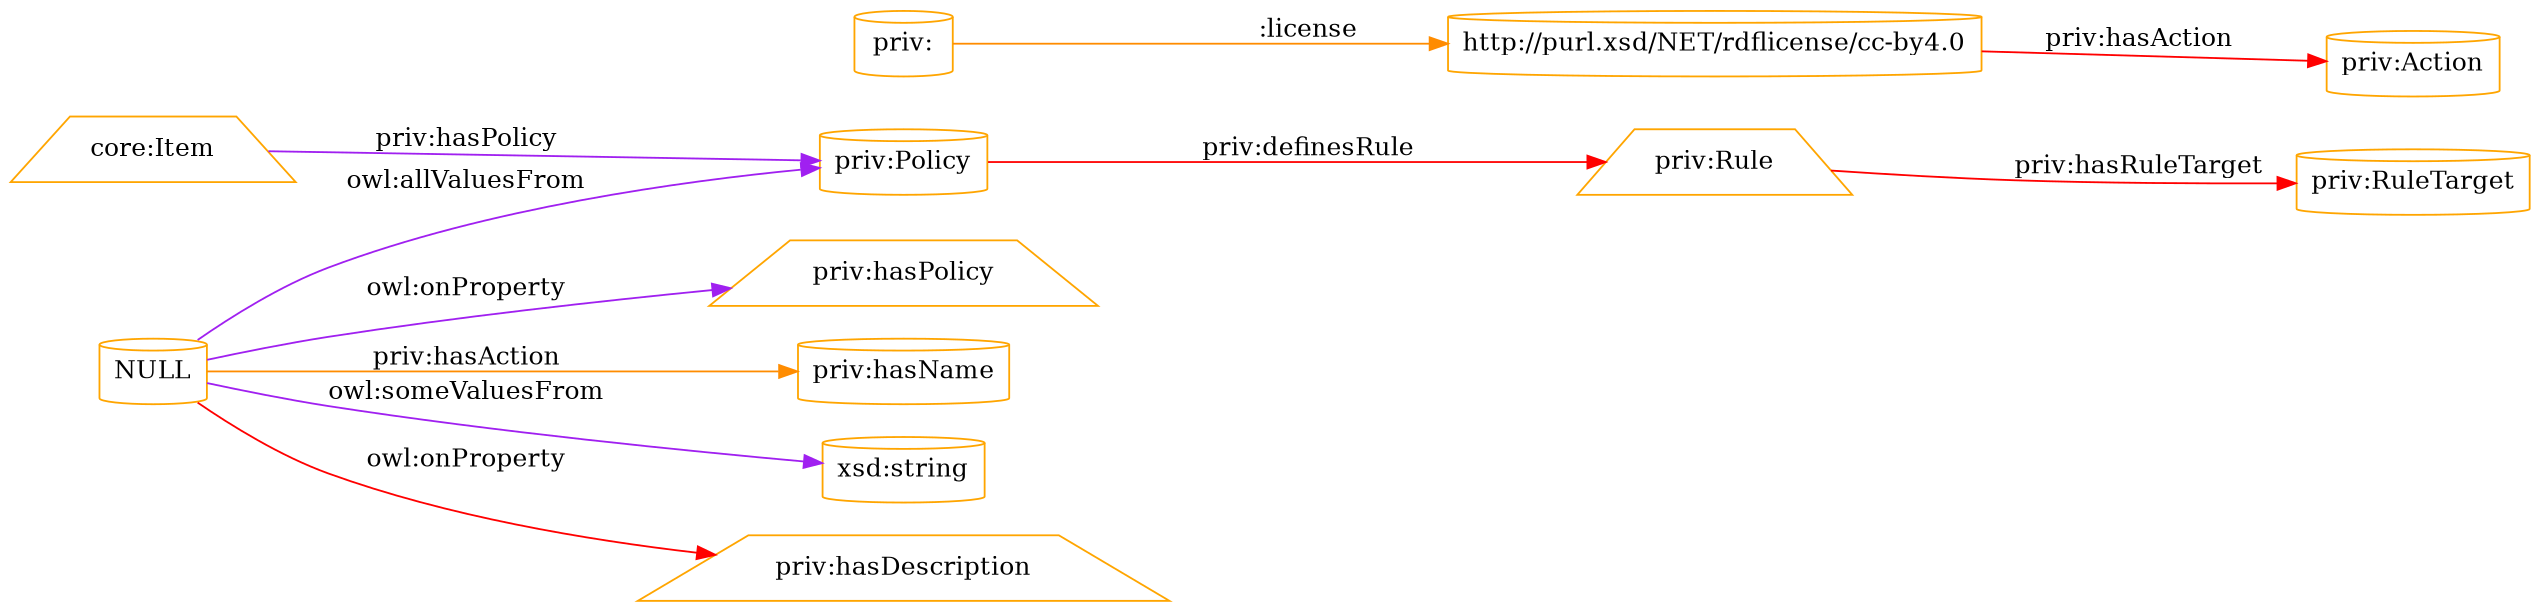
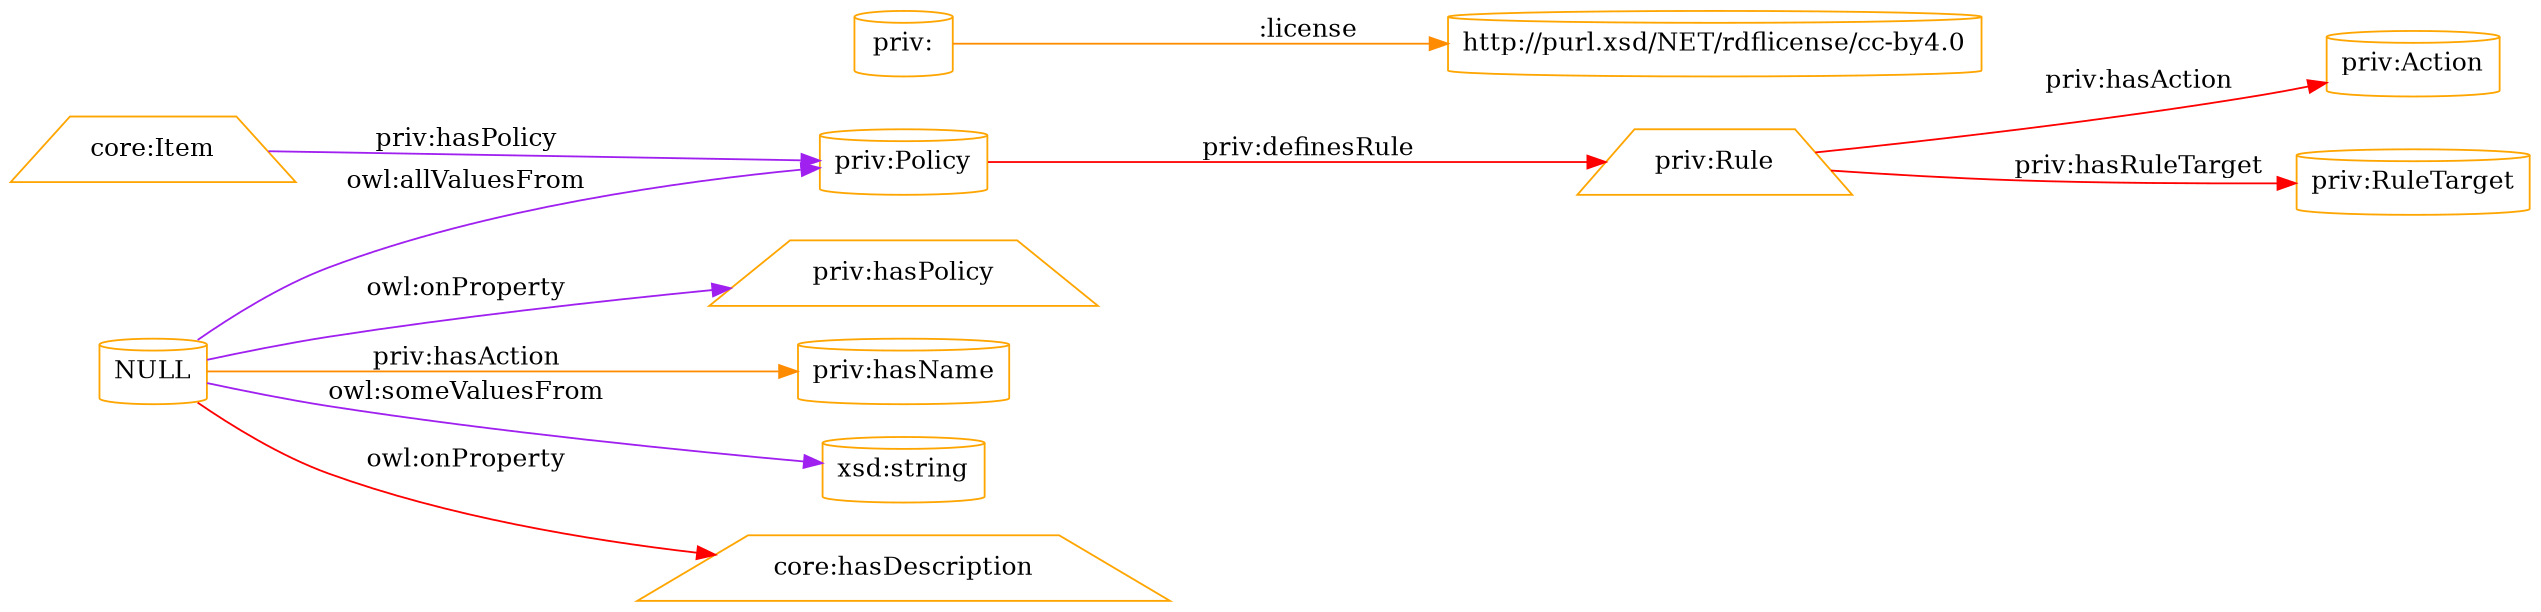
edge "http://purl.xsd/NET/rdflicense/cc-by4.0" -> "priv:Action": now "priv:Rule" -> "priv:Action"
node "priv:hasDescription": label "priv:hasDescription" -> "core:hasDescription"
